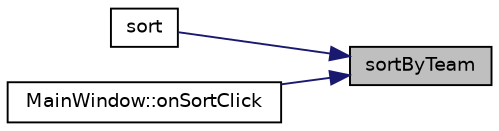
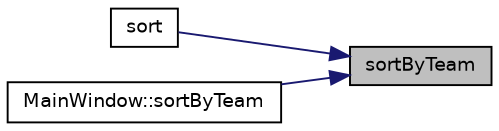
node "MainWindow::onSortClick": label "MainWindow::onSortClick" -> "MainWindow::sortByTeam"
